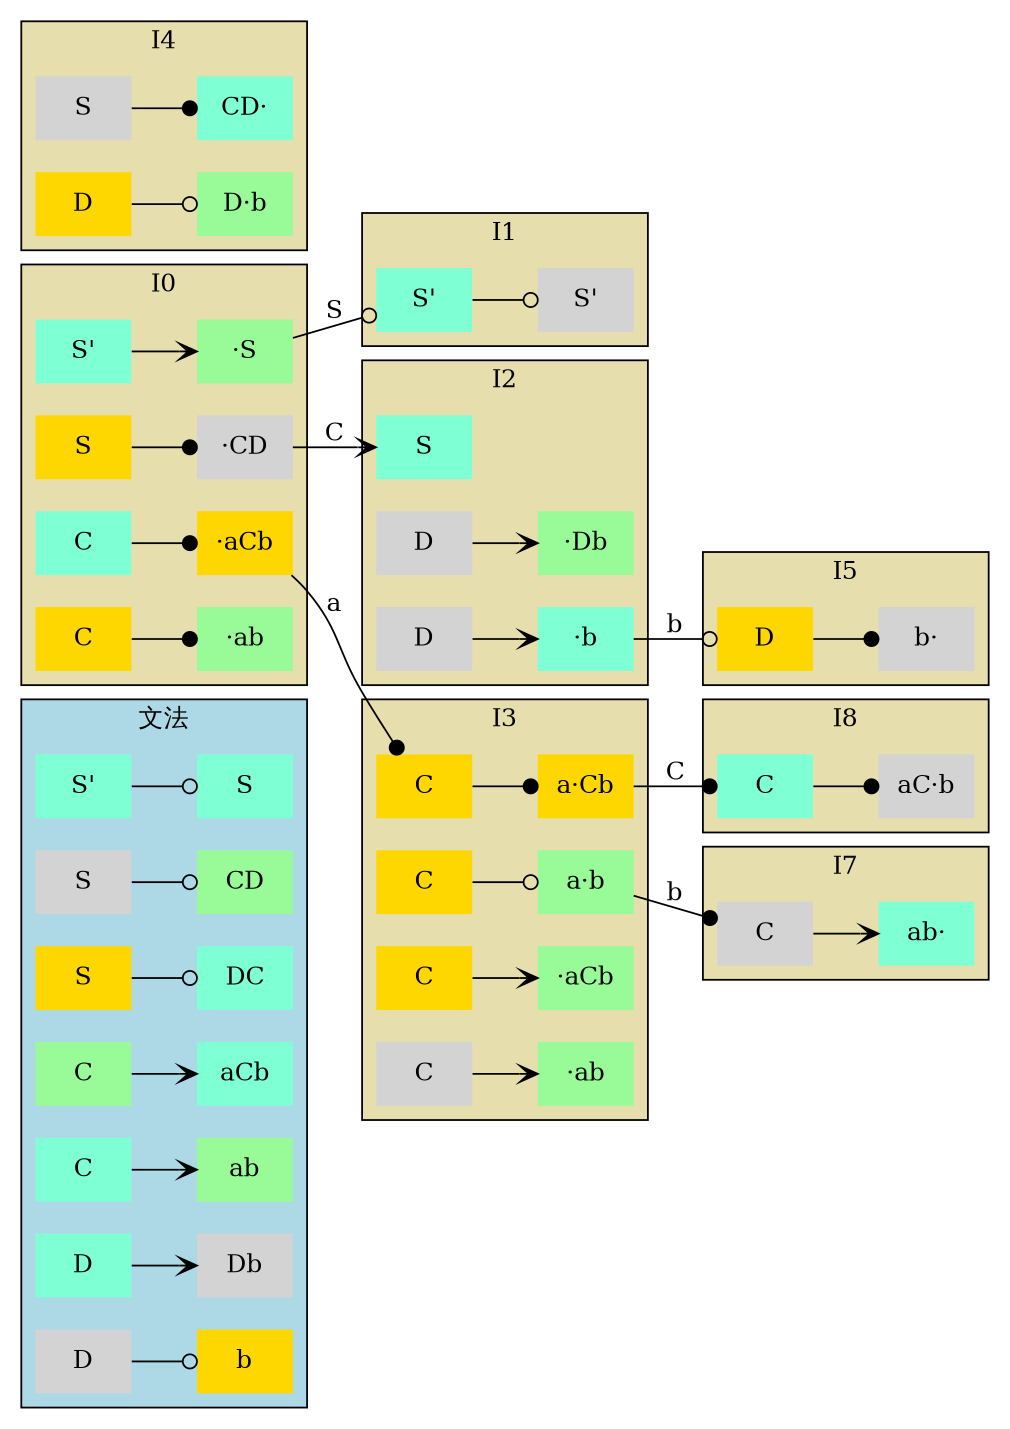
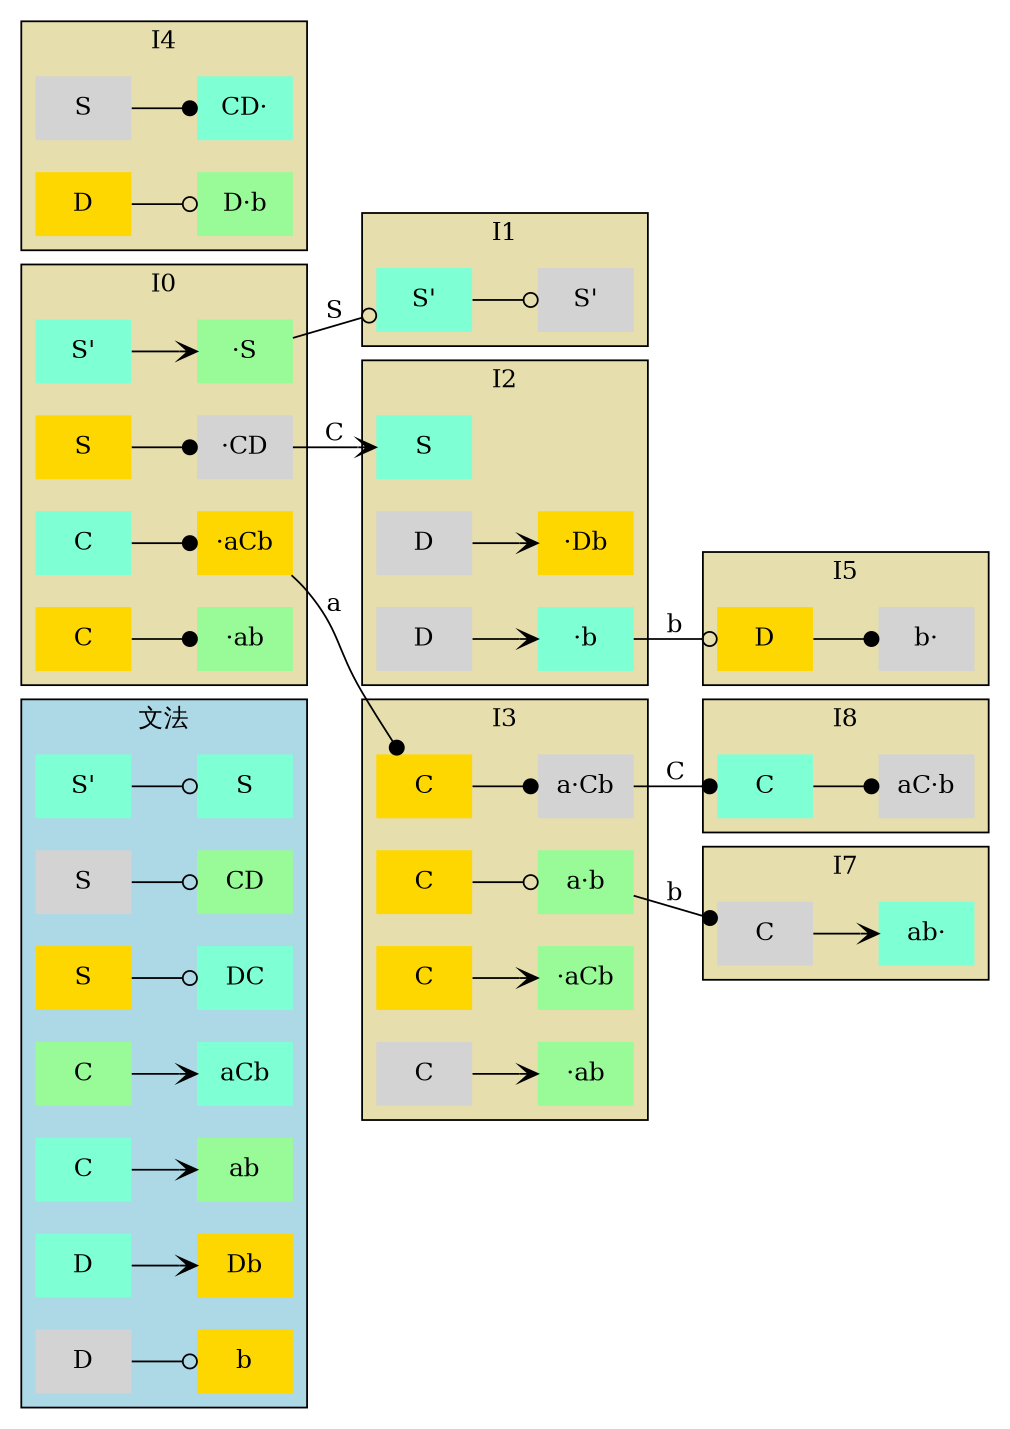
node "·Db": fillcolor palegreen -> gold
node "a·Cb": fillcolor gold -> lightgrey
node "Db": fillcolor lightgrey -> gold
